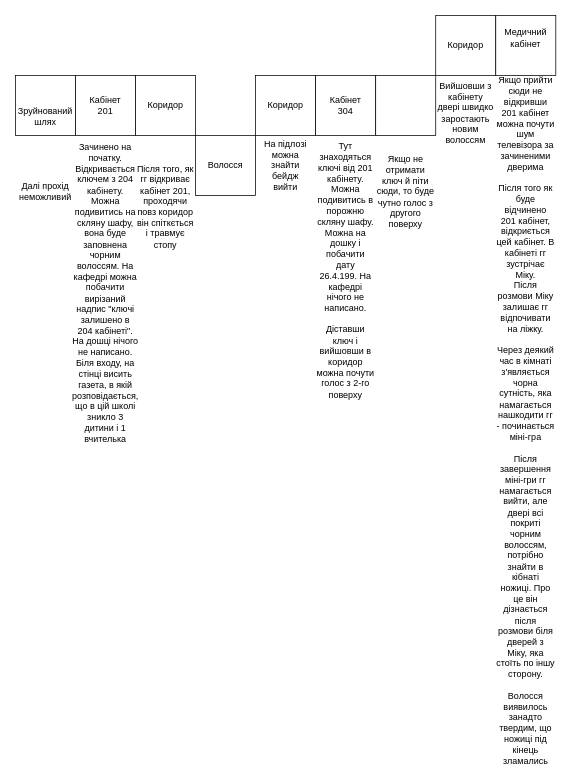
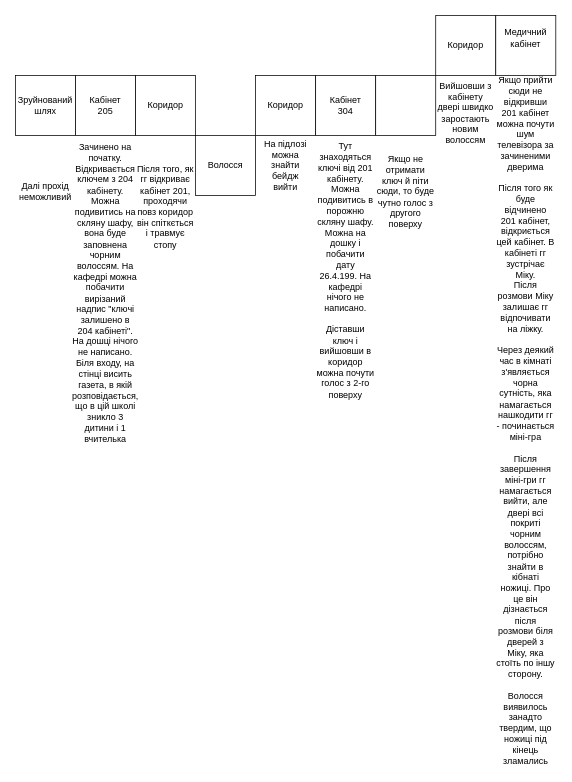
node "Кабінет 201": label "Кабінет 201" -> "Кабінет 205"
node "Зруйнований шлях": moved (45, 117) -> (45, 105)
